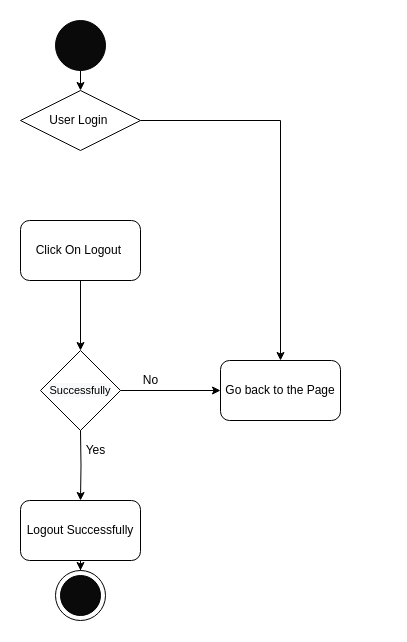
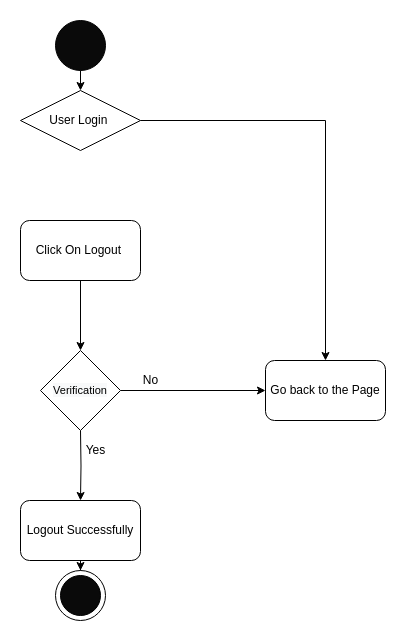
node "Successfully": label "Successfully" -> "Verification"
node "Go back to the Page": moved (281, 391) -> (326, 391)
